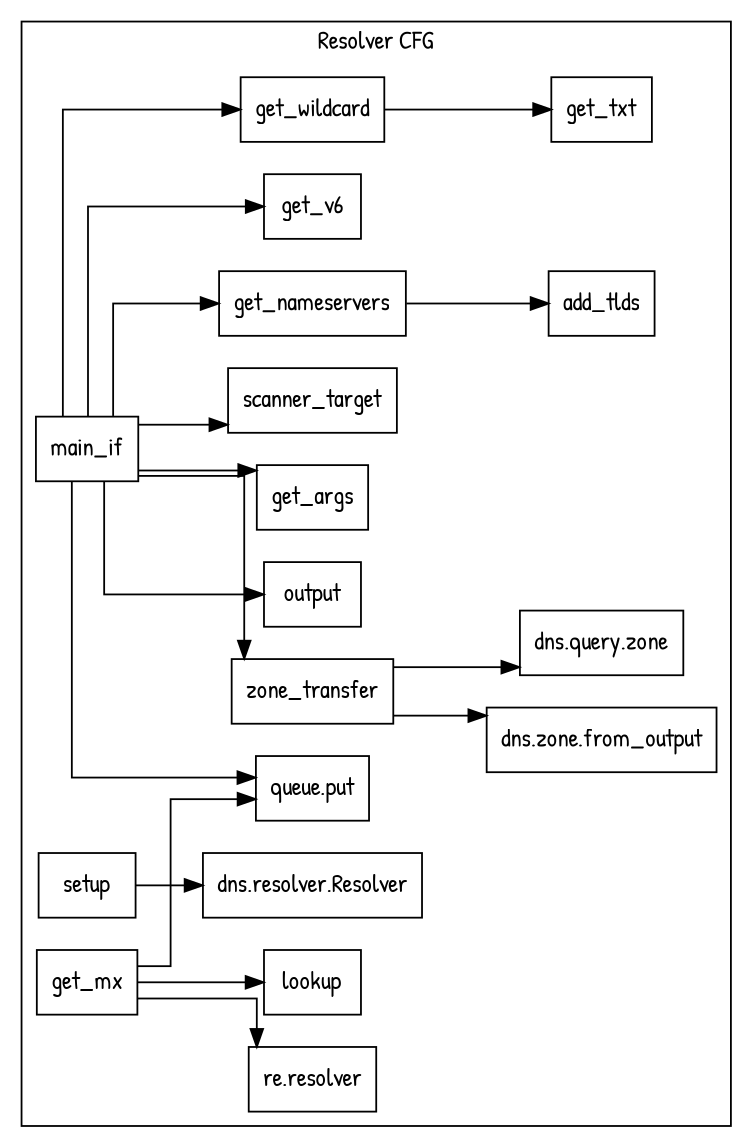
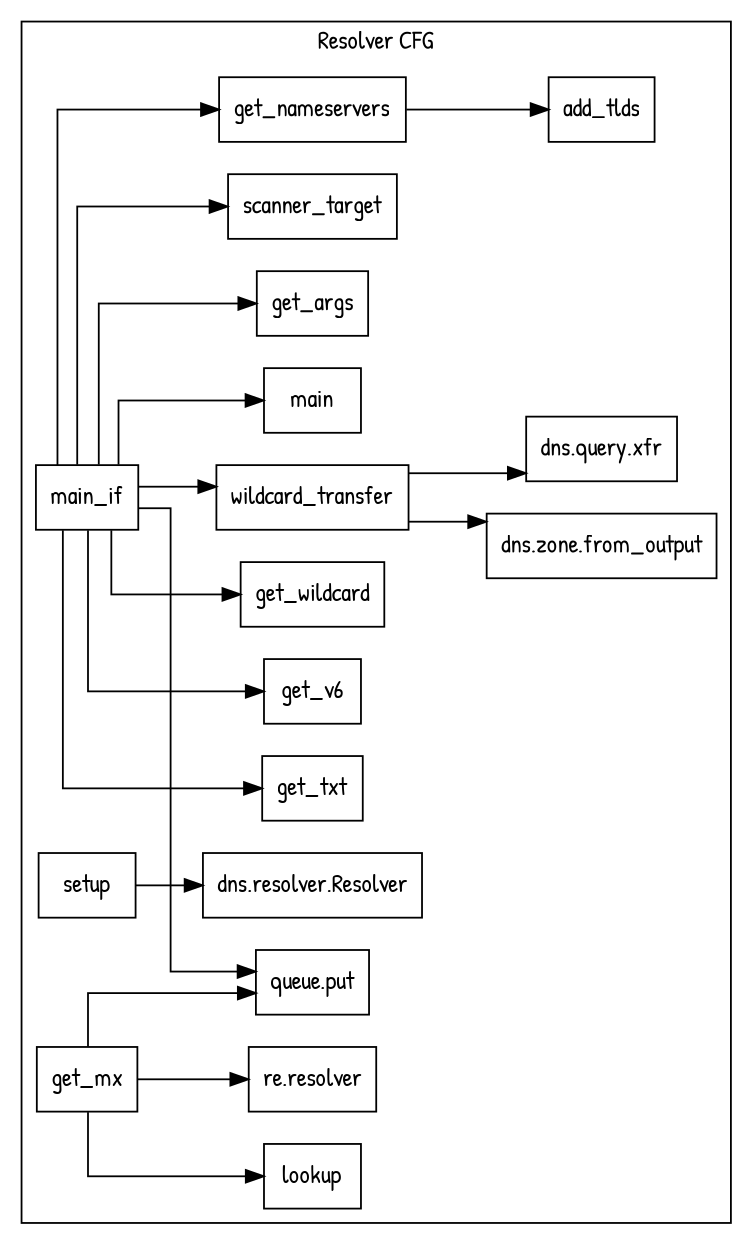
edge "get_wildcard" -> "get_txt": now "main_if" -> "get_txt"
node "output": label "output" -> "main"
node "dns.query.zone": label "dns.query.zone" -> "dns.query.xfr"
node "zone_transfer": label "zone_transfer" -> "wildcard_transfer"
